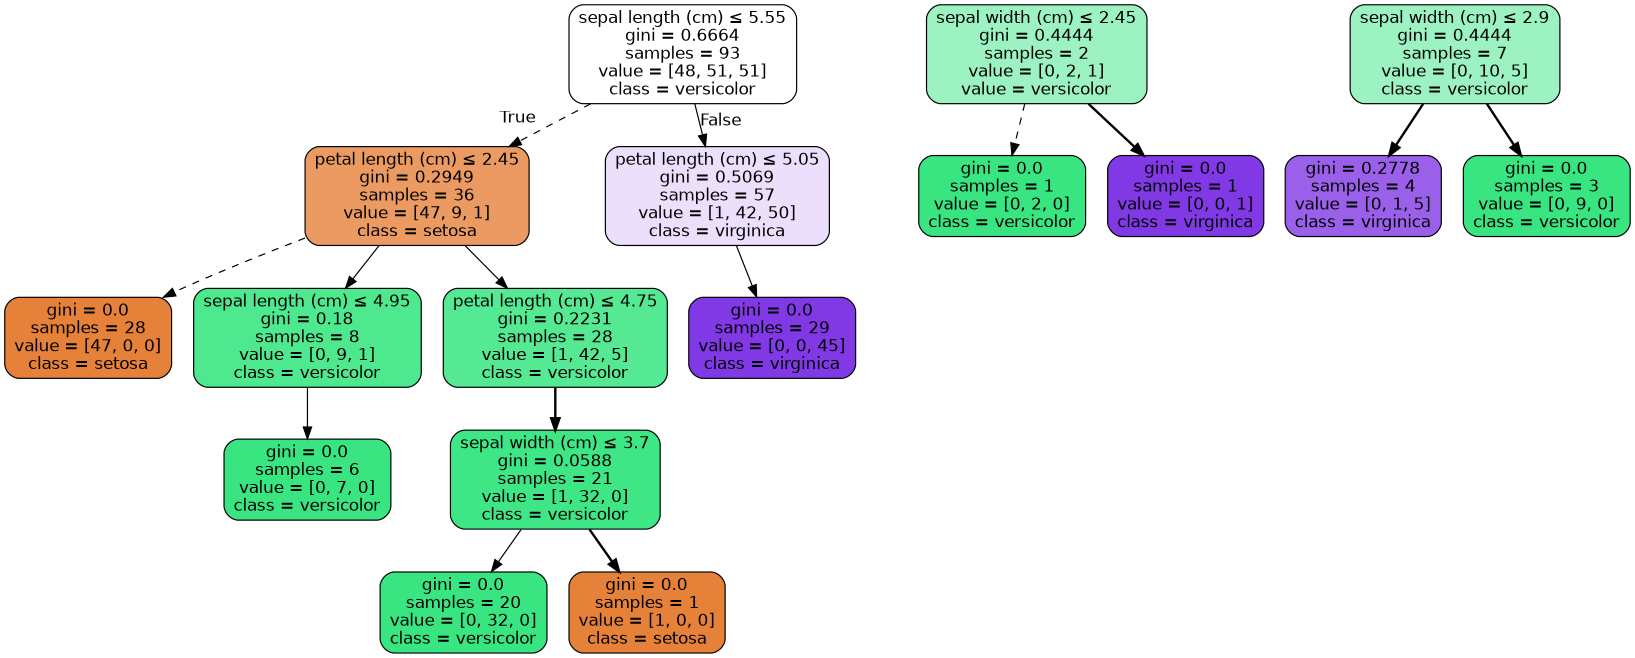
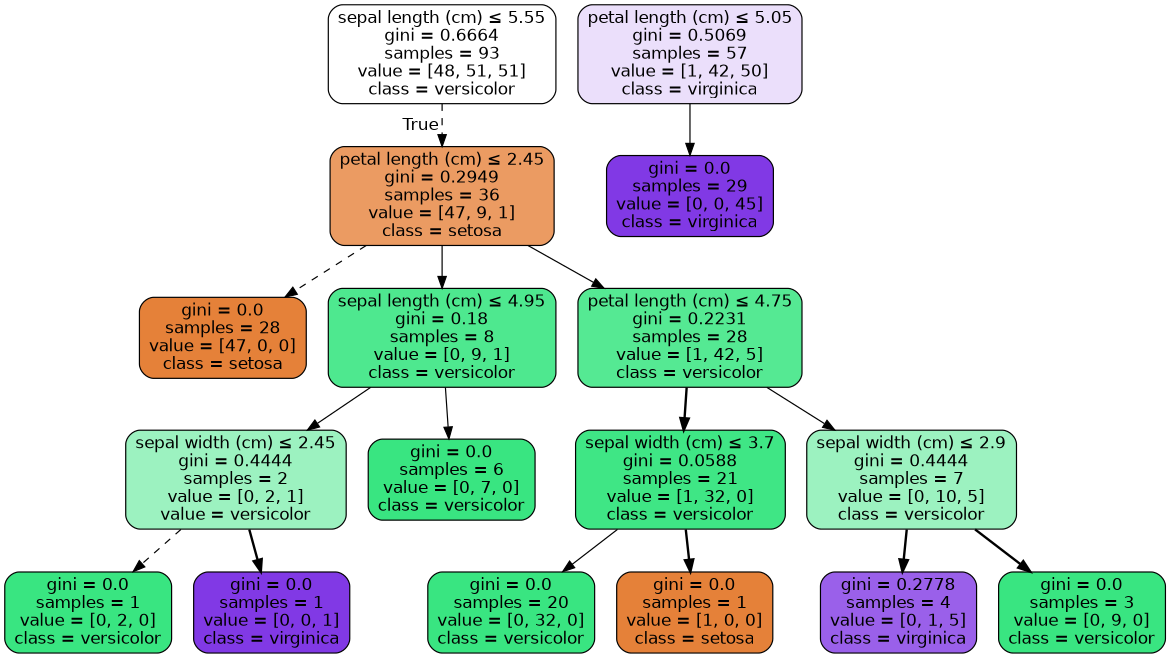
edge "sepal length (cm) ≤ 5.55" -> "petal length (cm) ≤ 5.05": removed
edge "sepal length (cm) ≤ 4.95" -> "sepal width (cm) ≤ 2.45": added
edge "petal length (cm) ≤ 4.75" -> "sepal width (cm) ≤ 2.9": added
